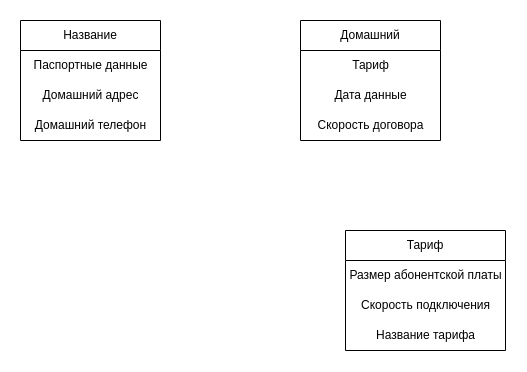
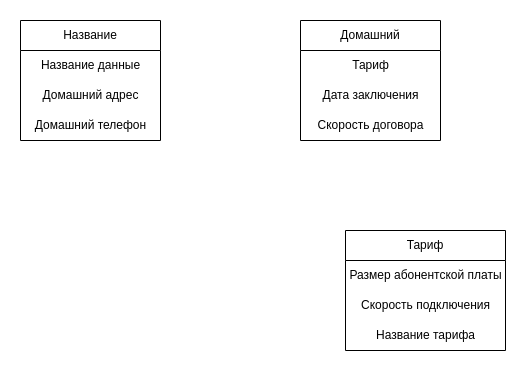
node "Паспортные данные": label "Паспортные данные" -> "Название данные"
node "Дата данные": label "Дата данные" -> "Дата заключения"
